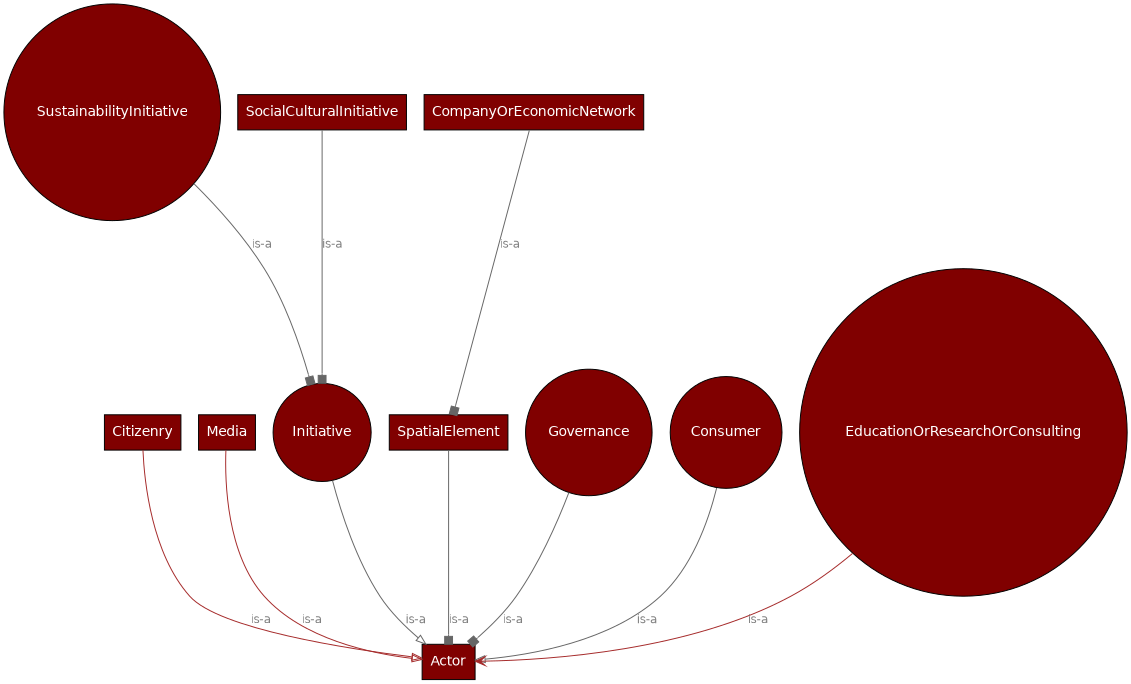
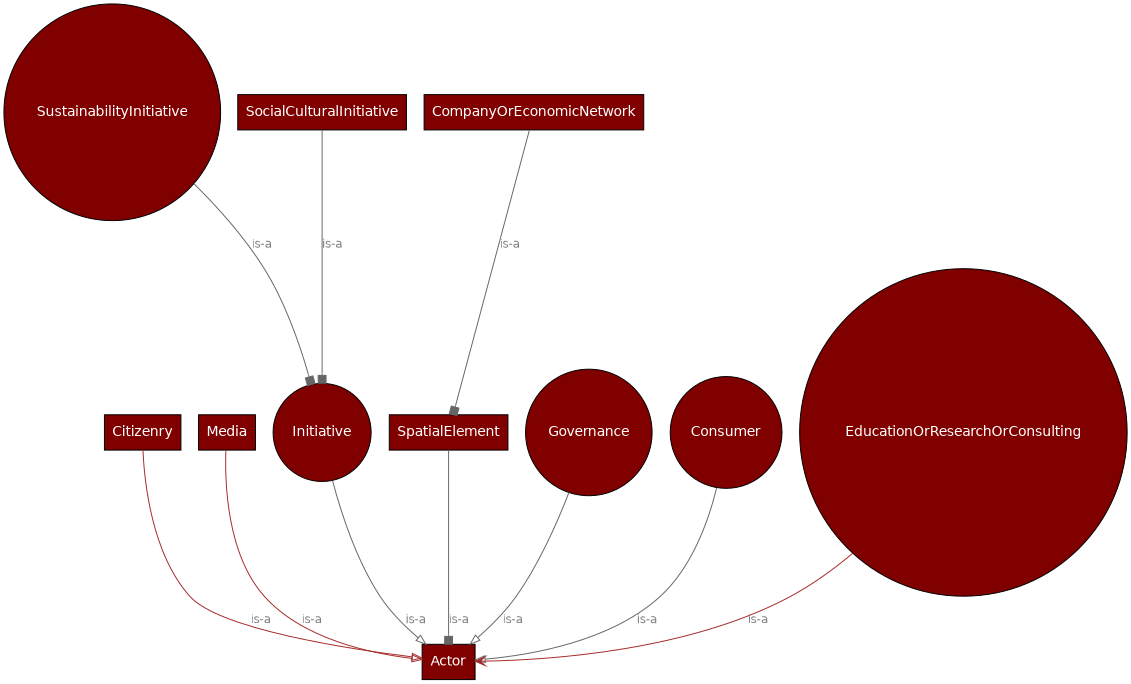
edge "Governance" -> "Actor": arrowhead box -> onormal
